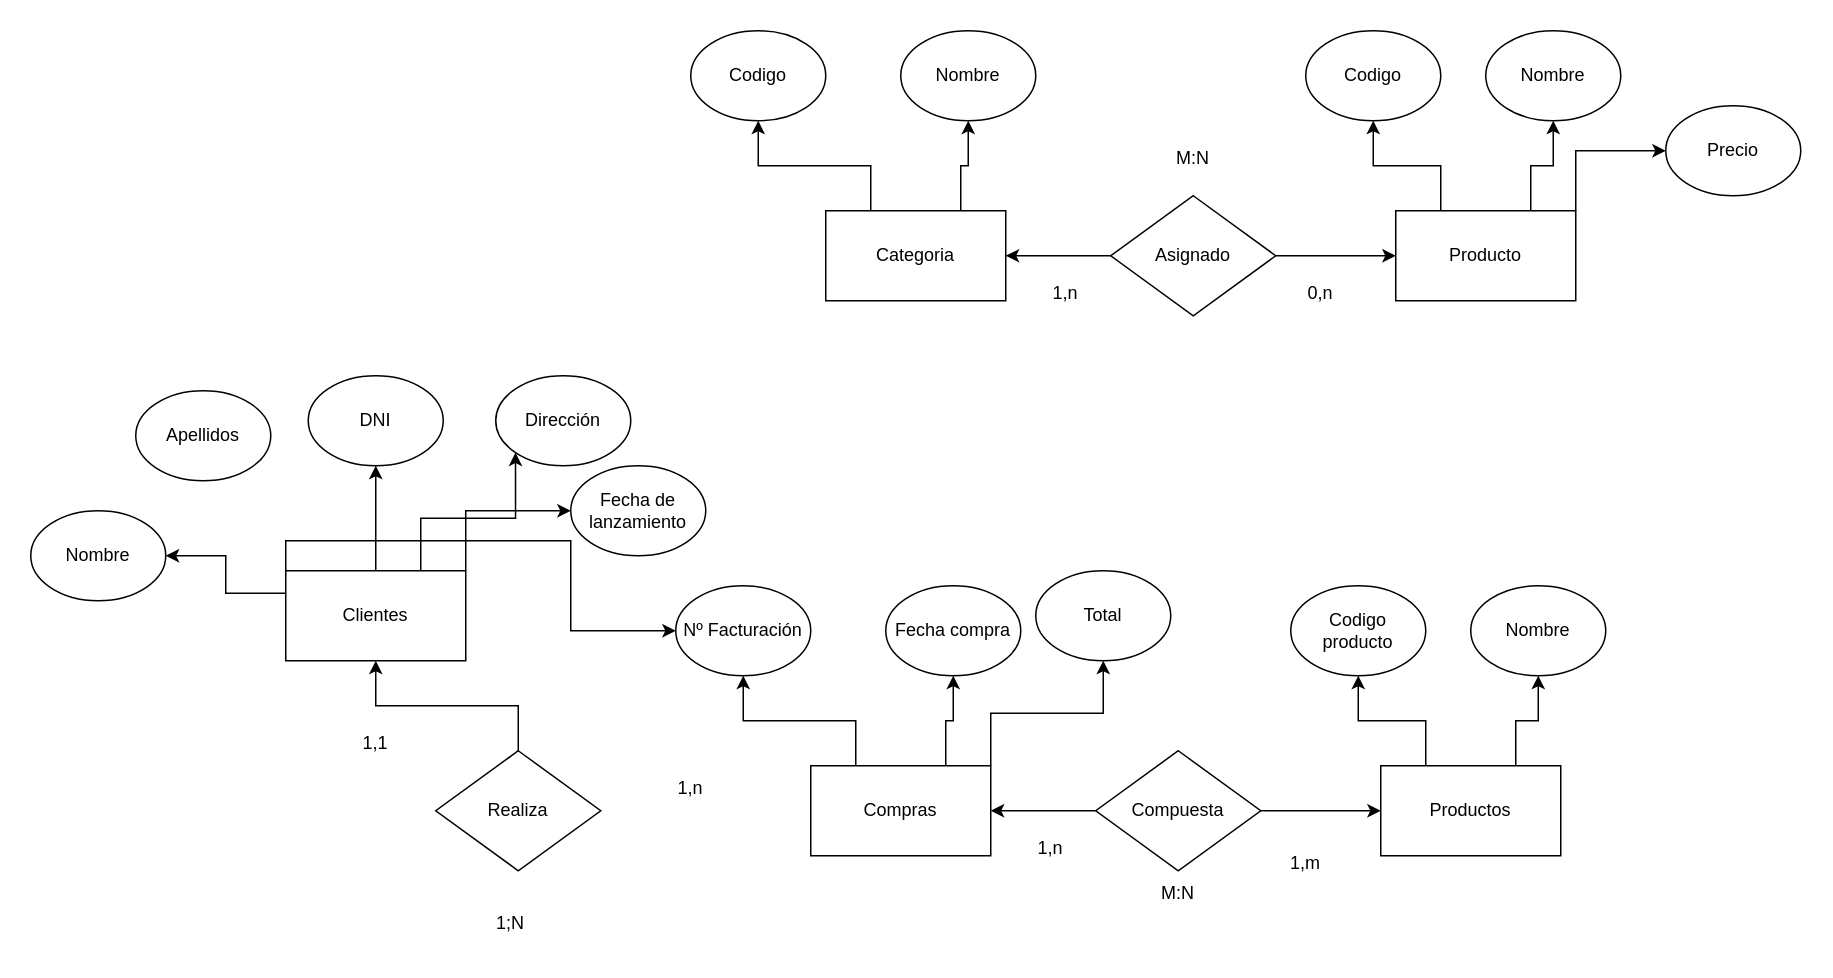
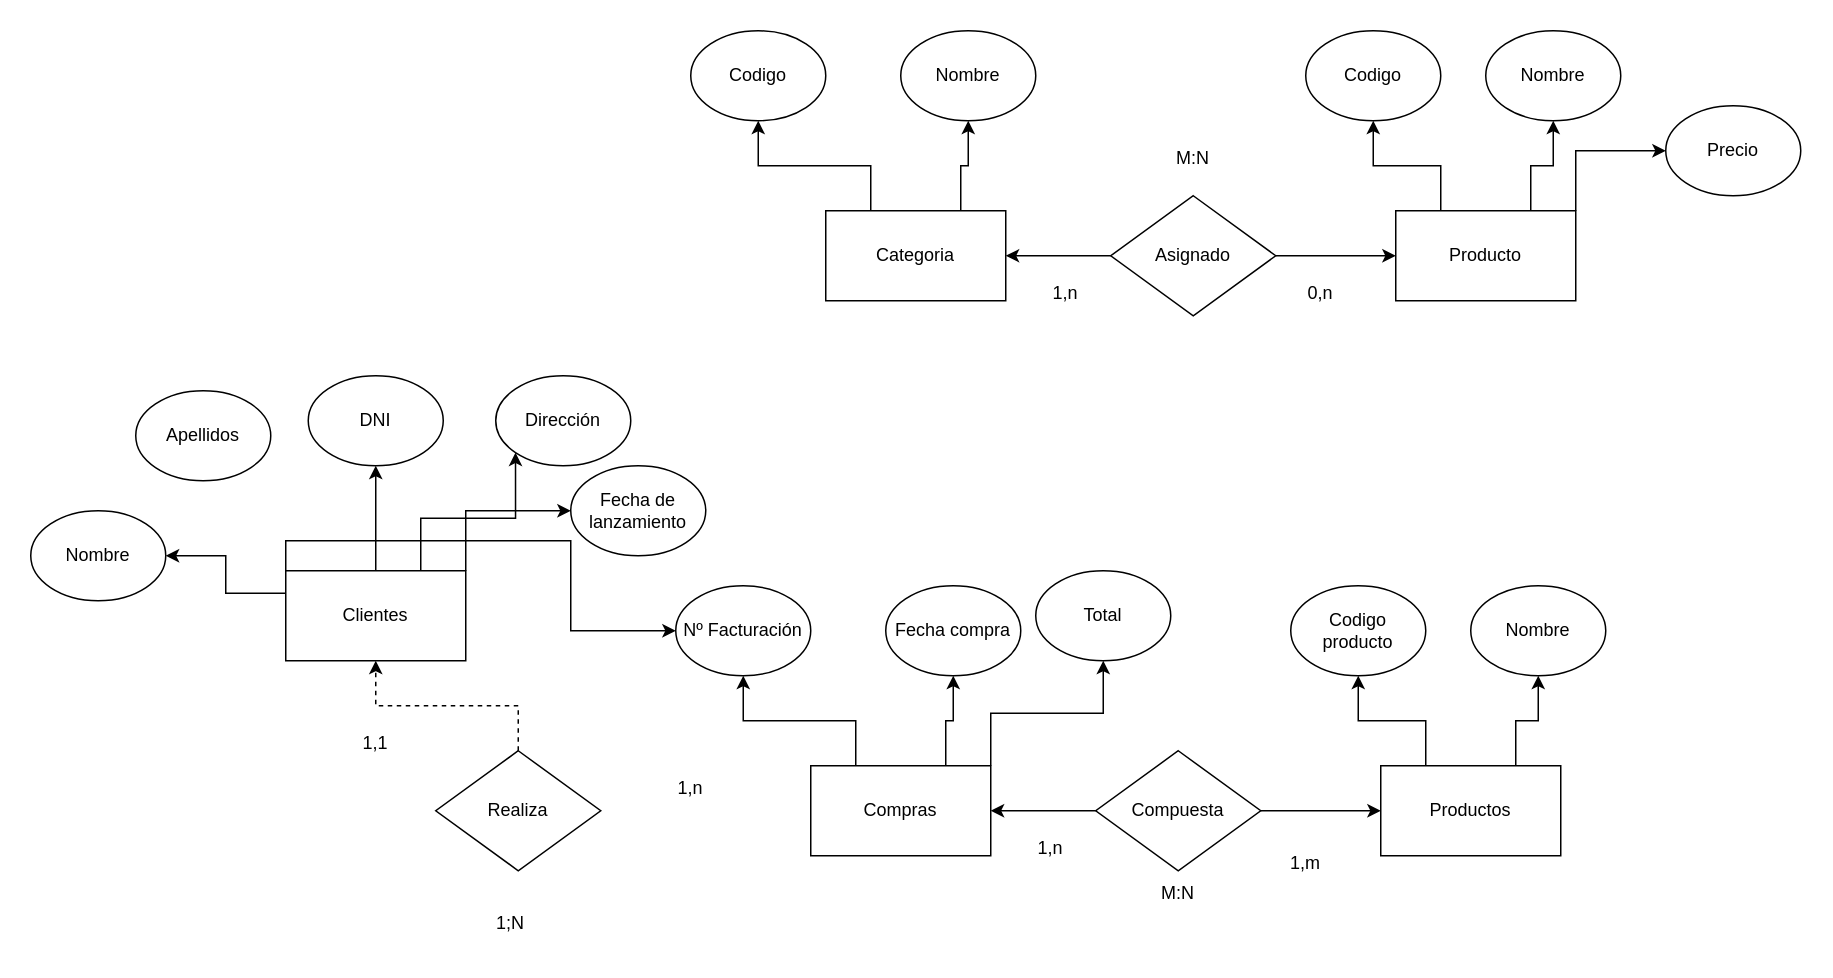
edge "Realiza" -> "Clientes": style solid -> dashed
